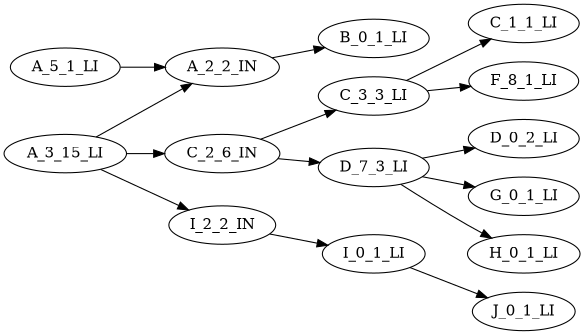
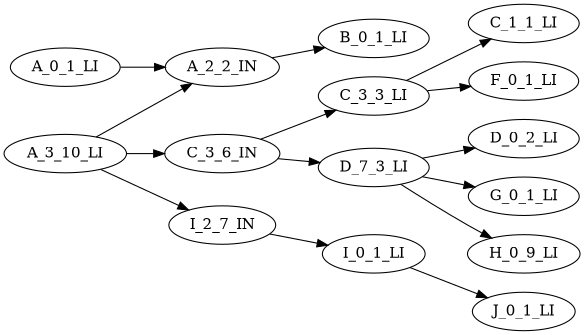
node "A_5_1_LI": label "A_5_1_LI" -> "A_0_1_LI"
node "F_8_1_LI": label "F_8_1_LI" -> "F_0_1_LI"
node "A_3_15_LI": label "A_3_15_LI" -> "A_3_10_LI"
node "C_2_6_IN": label "C_2_6_IN" -> "C_3_6_IN"
node "I_2_2_IN": label "I_2_2_IN" -> "I_2_7_IN"
node "H_0_1_LI": label "H_0_1_LI" -> "H_0_9_LI"
